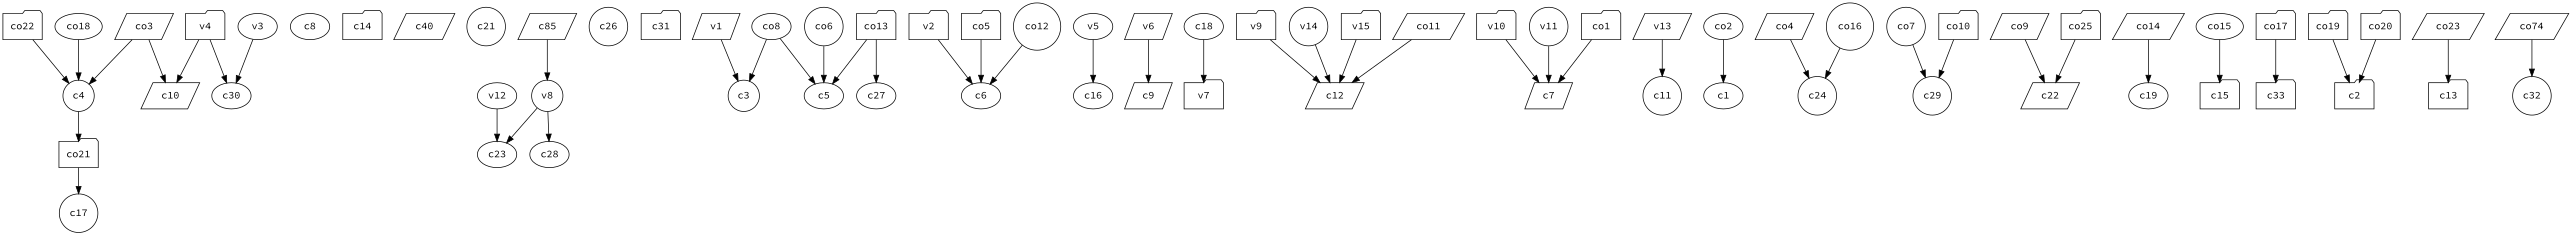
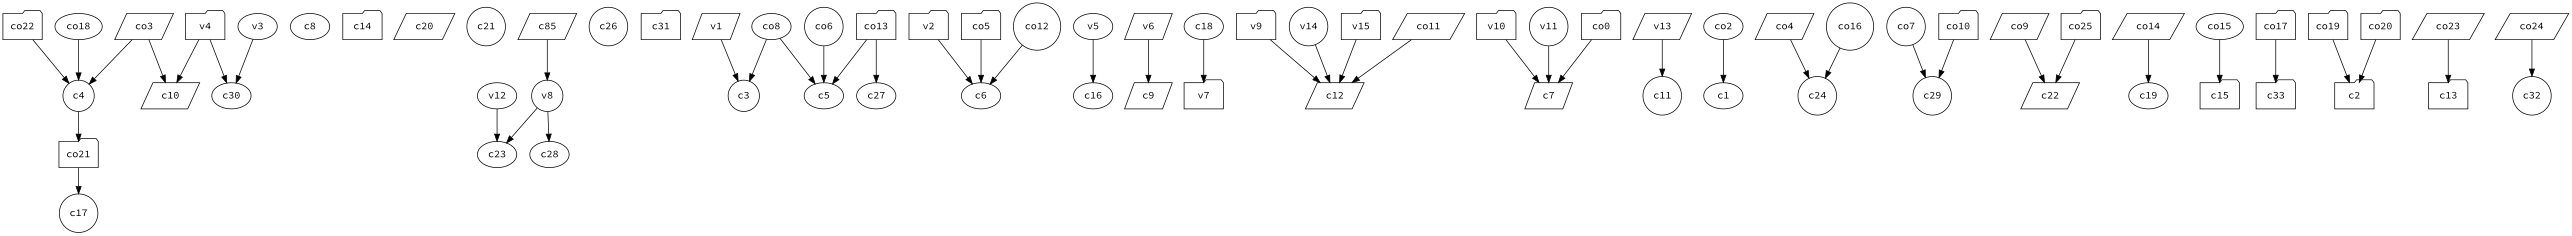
node "c40": label "c40" -> "c20"
node "co1": label "co1" -> "co0"
node "co74": label "co74" -> "co24"
